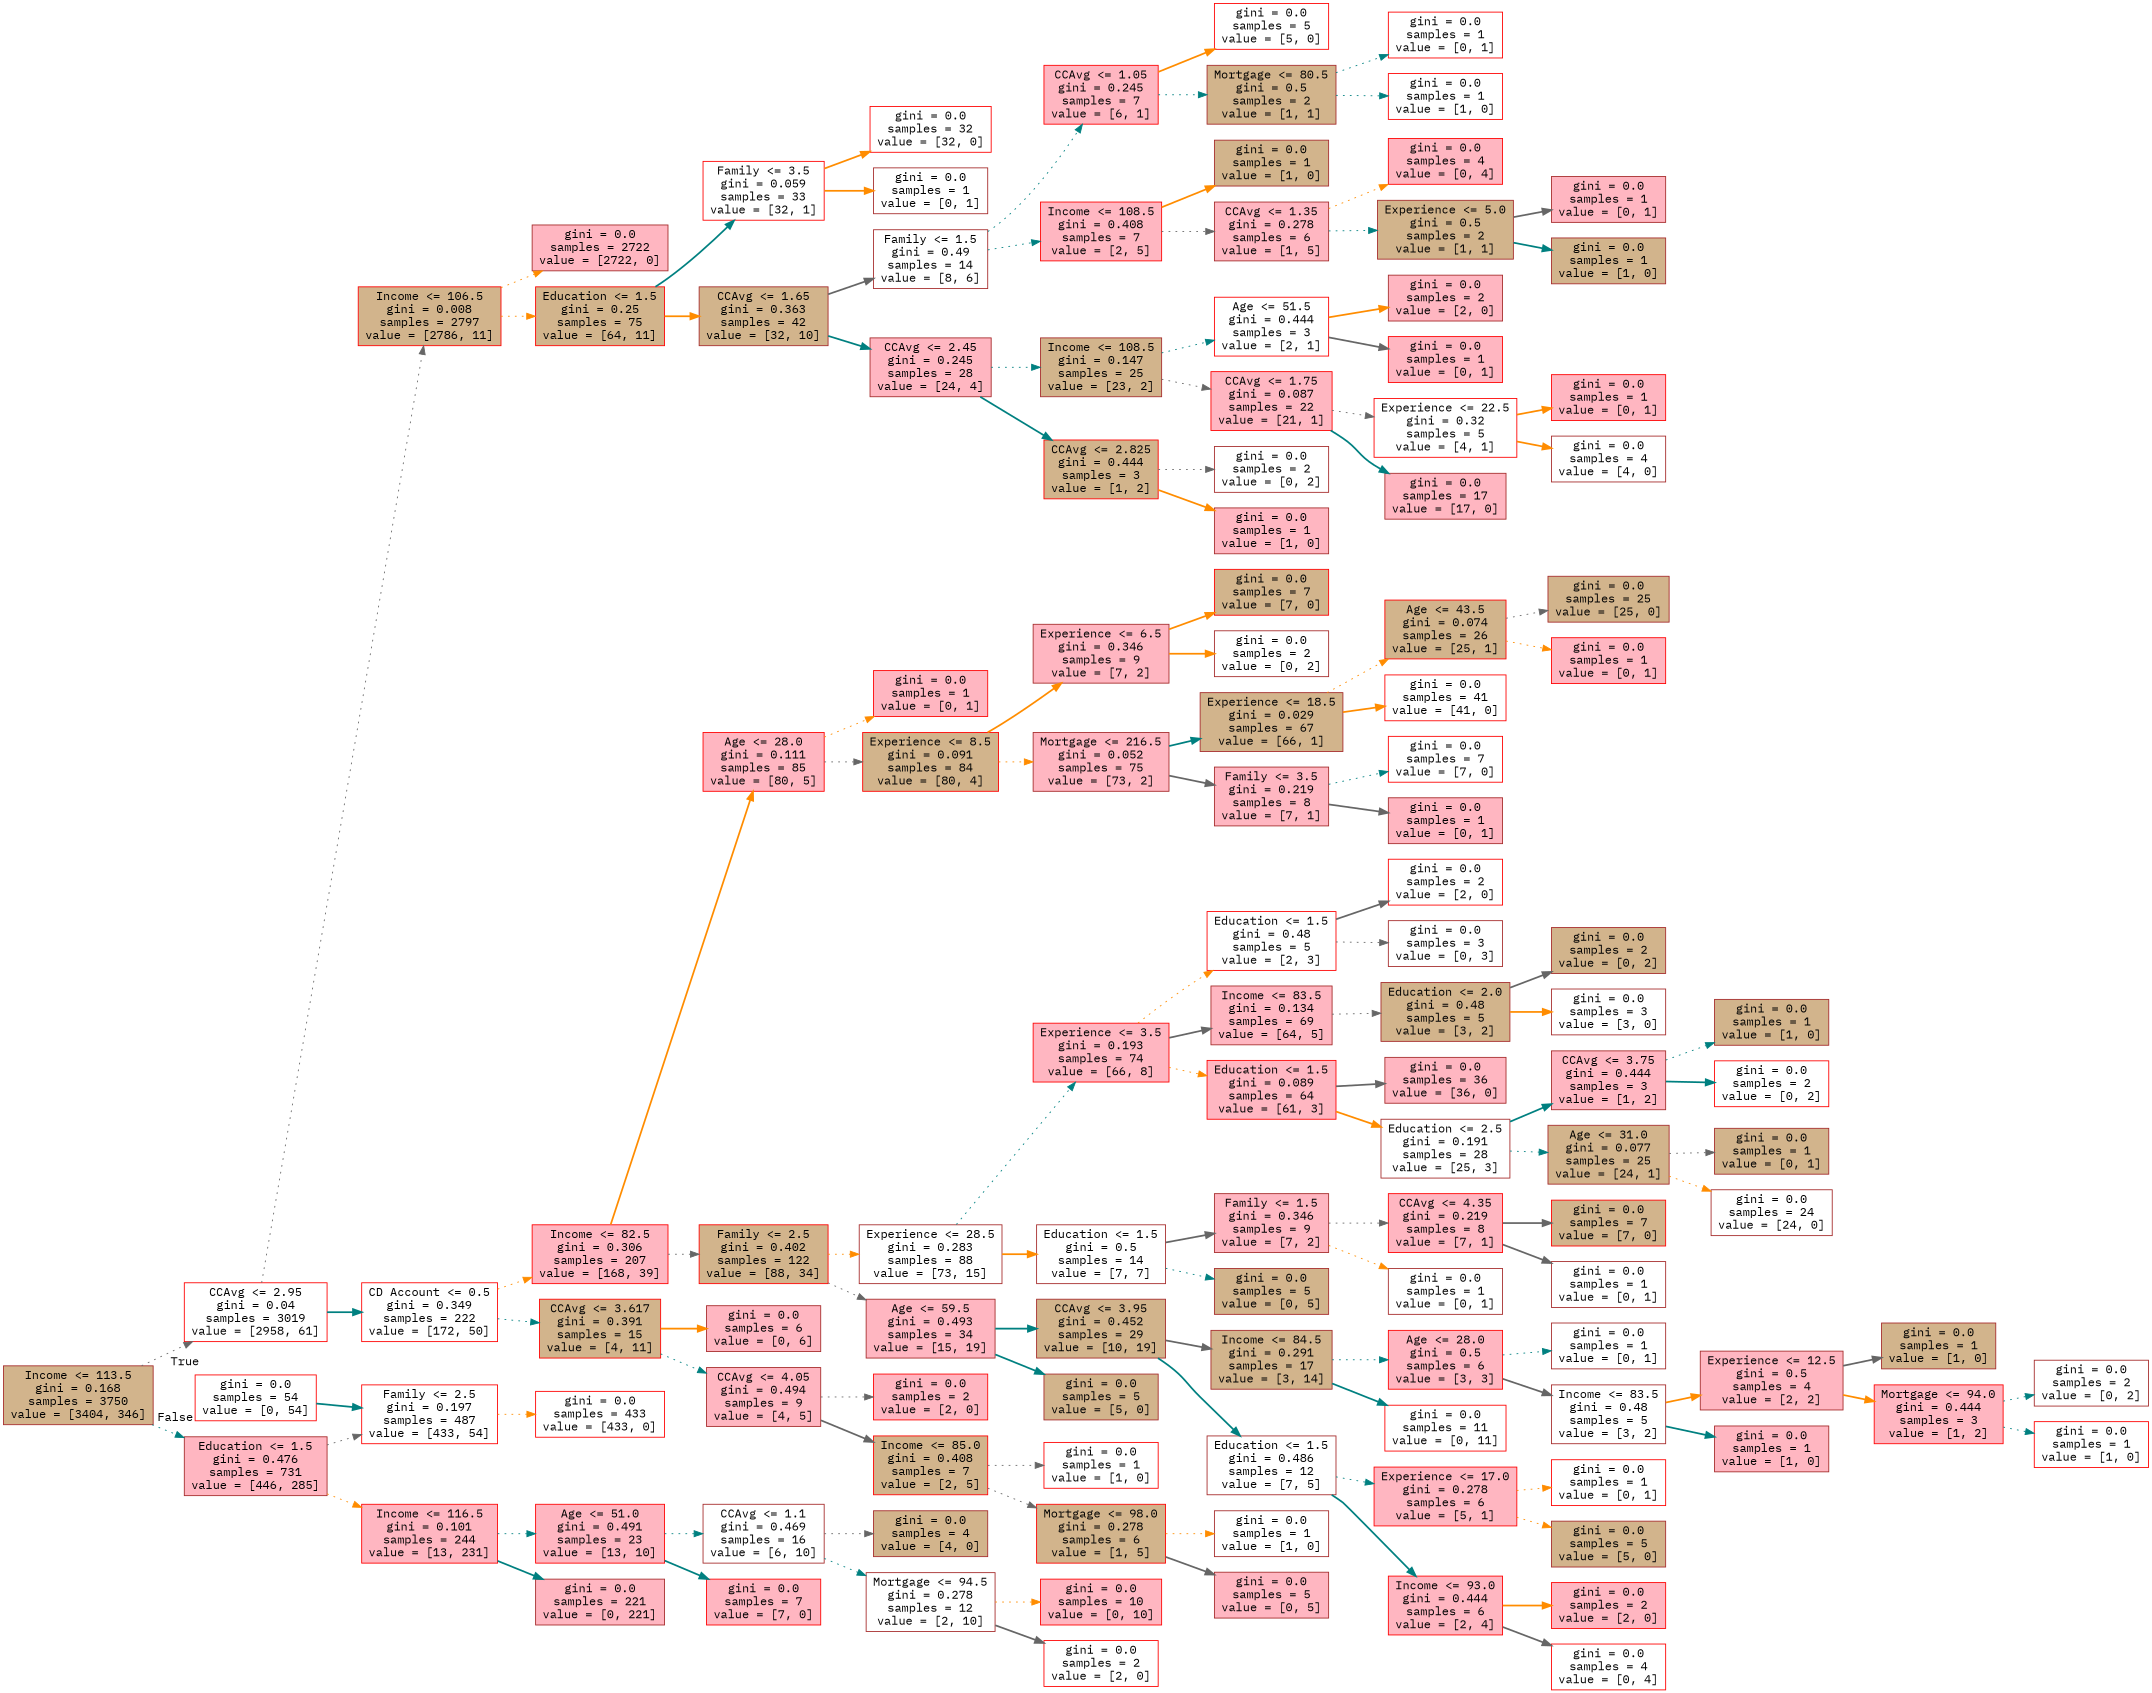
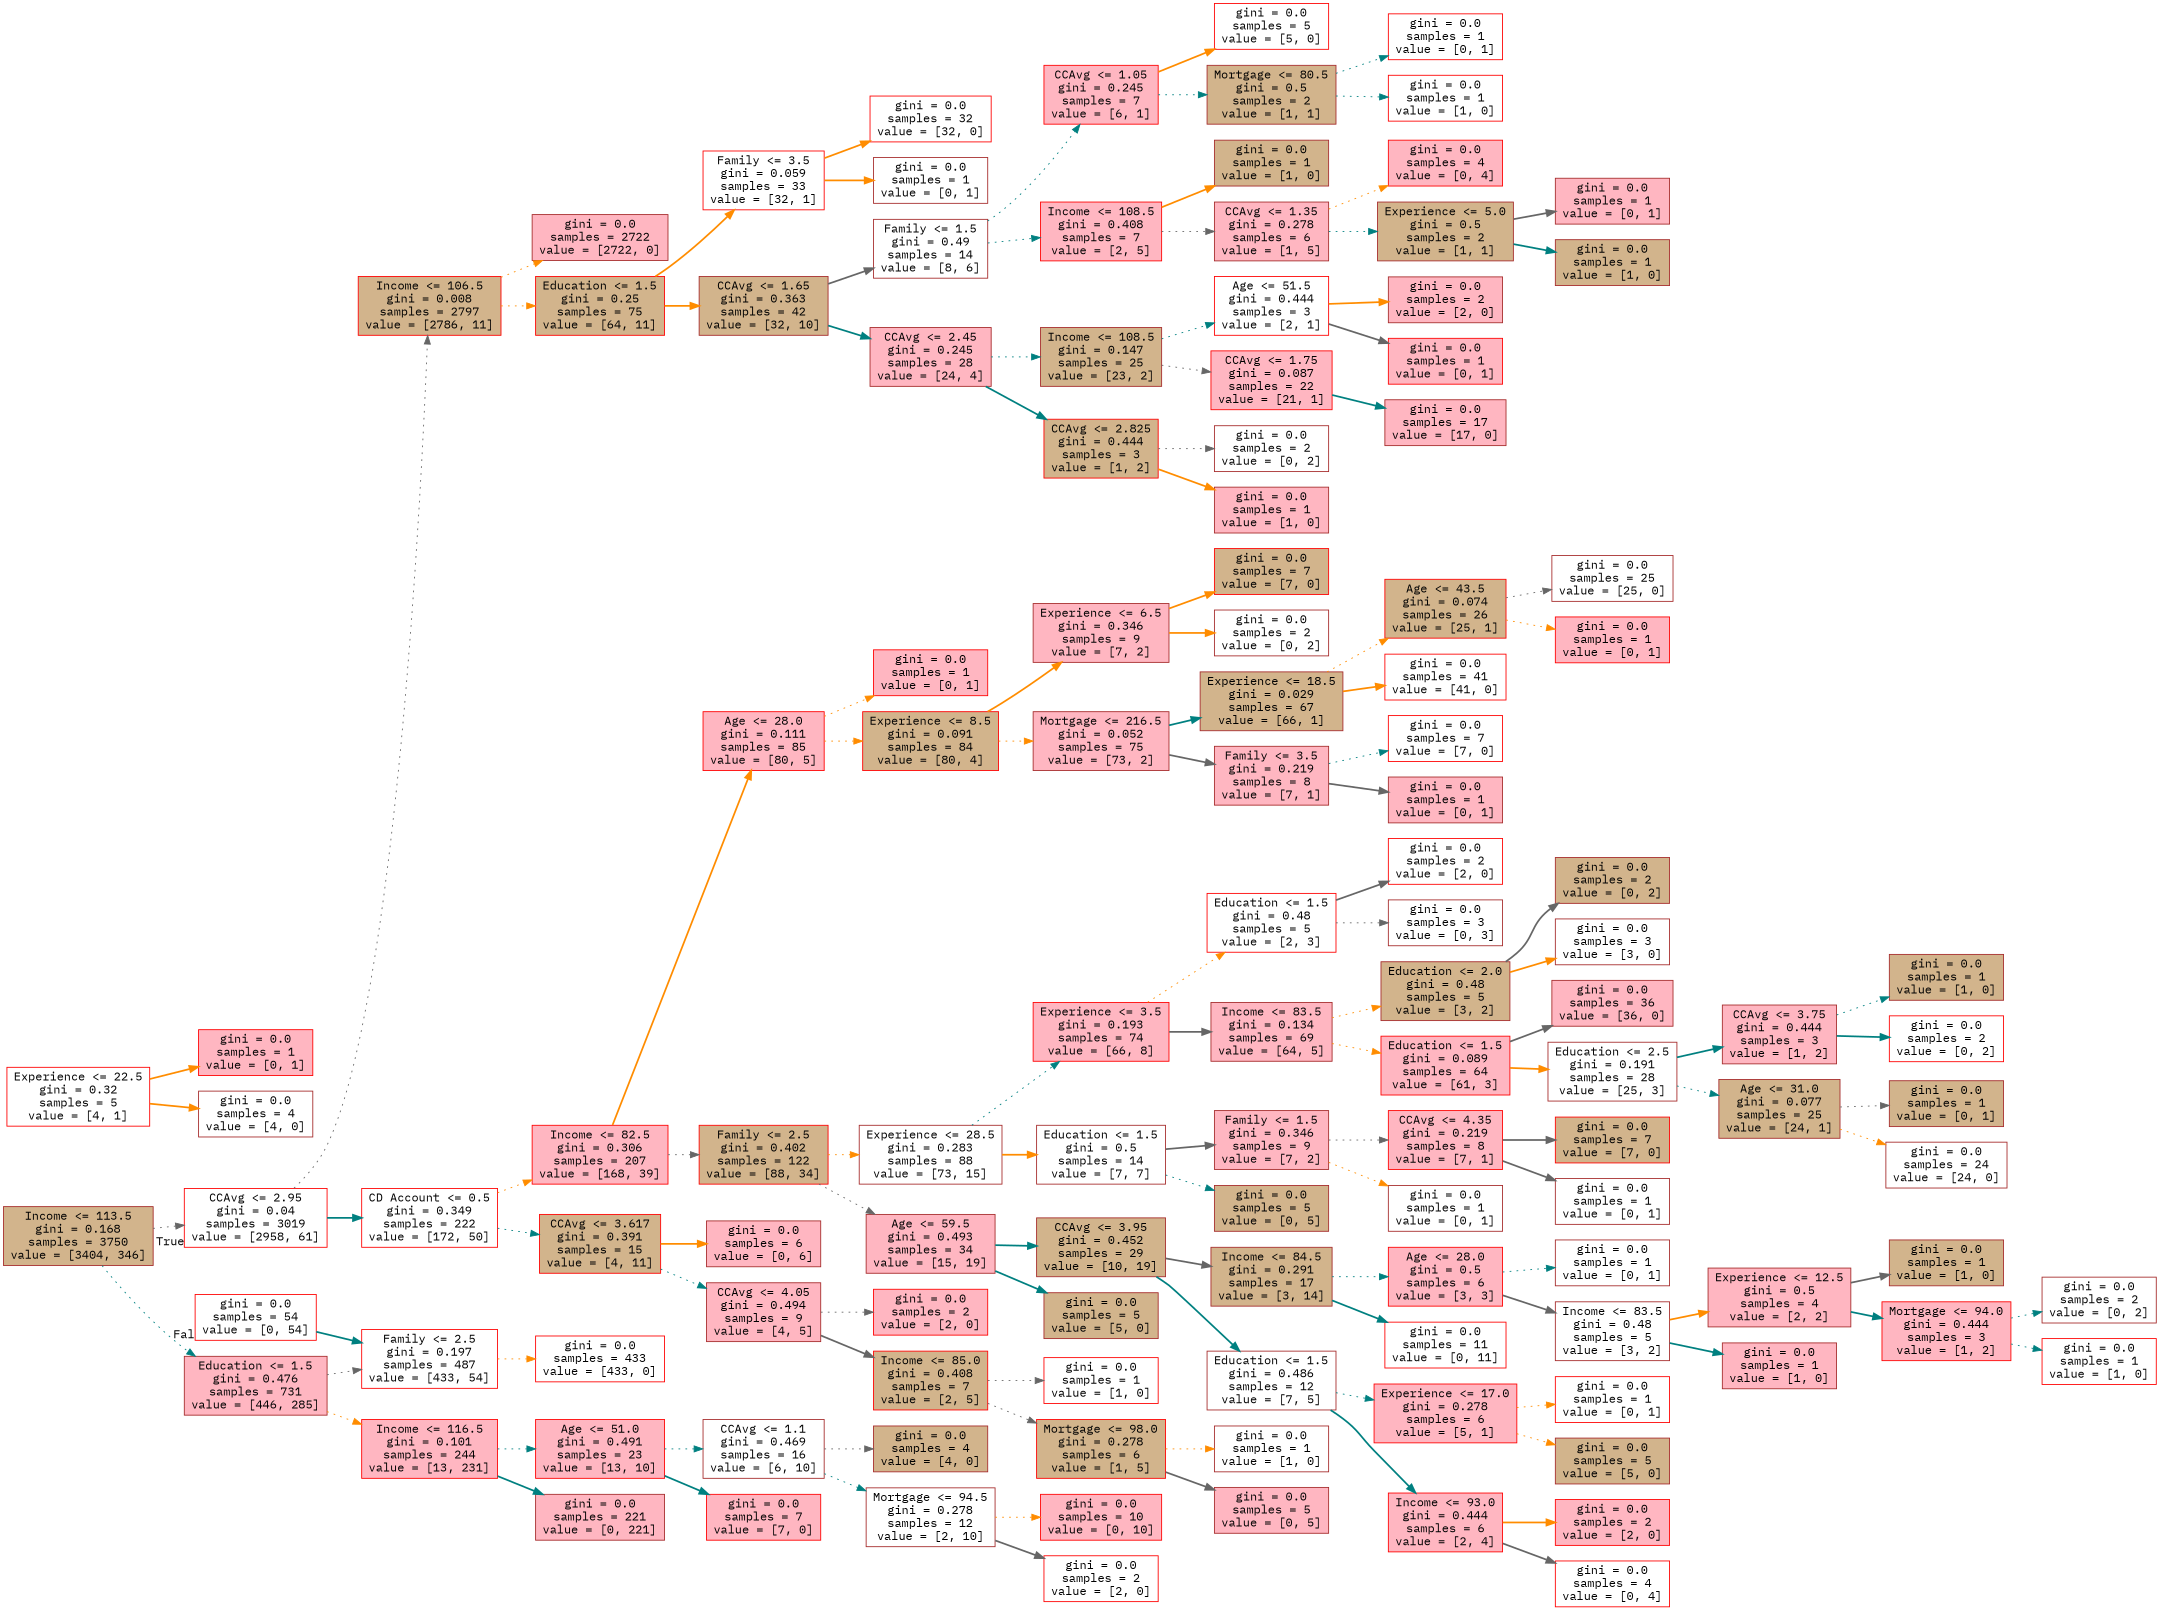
edge "Education <= 1.5 gini = 0.25 samples = 75 value = [64, 11]" -> "Family <= 3.5 gini = 0.059 samples = 33 value = [32, 1]": color teal -> darkorange
edge "CCAvg <= 1.75 gini = 0.087 samples = 22 value = [21, 1]" -> "Experience <= 22.5 gini = 0.32 samples = 5 value = [4, 1]": removed
node "gini = 0.0 samples = 25 value = [25, 0]": fillcolor tan -> white
edge "Age <= 28.0 gini = 0.111 samples = 85 value = [80, 5]" -> "Experience <= 8.5 gini = 0.091 samples = 84 value = [80, 4]": color gray40 -> darkorange
edge "Income <= 83.5 gini = 0.134 samples = 69 value = [64, 5]" -> "Education <= 2.0 gini = 0.48 samples = 5 value = [3, 2]": color gray40 -> darkorange
edge "Experience <= 3.5 gini = 0.193 samples = 74 value = [66, 8]" -> "Education <= 1.5 gini = 0.089 samples = 64 value = [61, 3]": now "Income <= 83.5 gini = 0.134 samples = 69 value = [64, 5]" -> "Education <= 1.5 gini = 0.089 samples = 64 value = [61, 3]"
edge "Experience <= 12.5 gini = 0.5 samples = 4 value = [2, 2]" -> "Mortgage <= 94.0 gini = 0.444 samples = 3 value = [1, 2]": color darkorange -> teal
